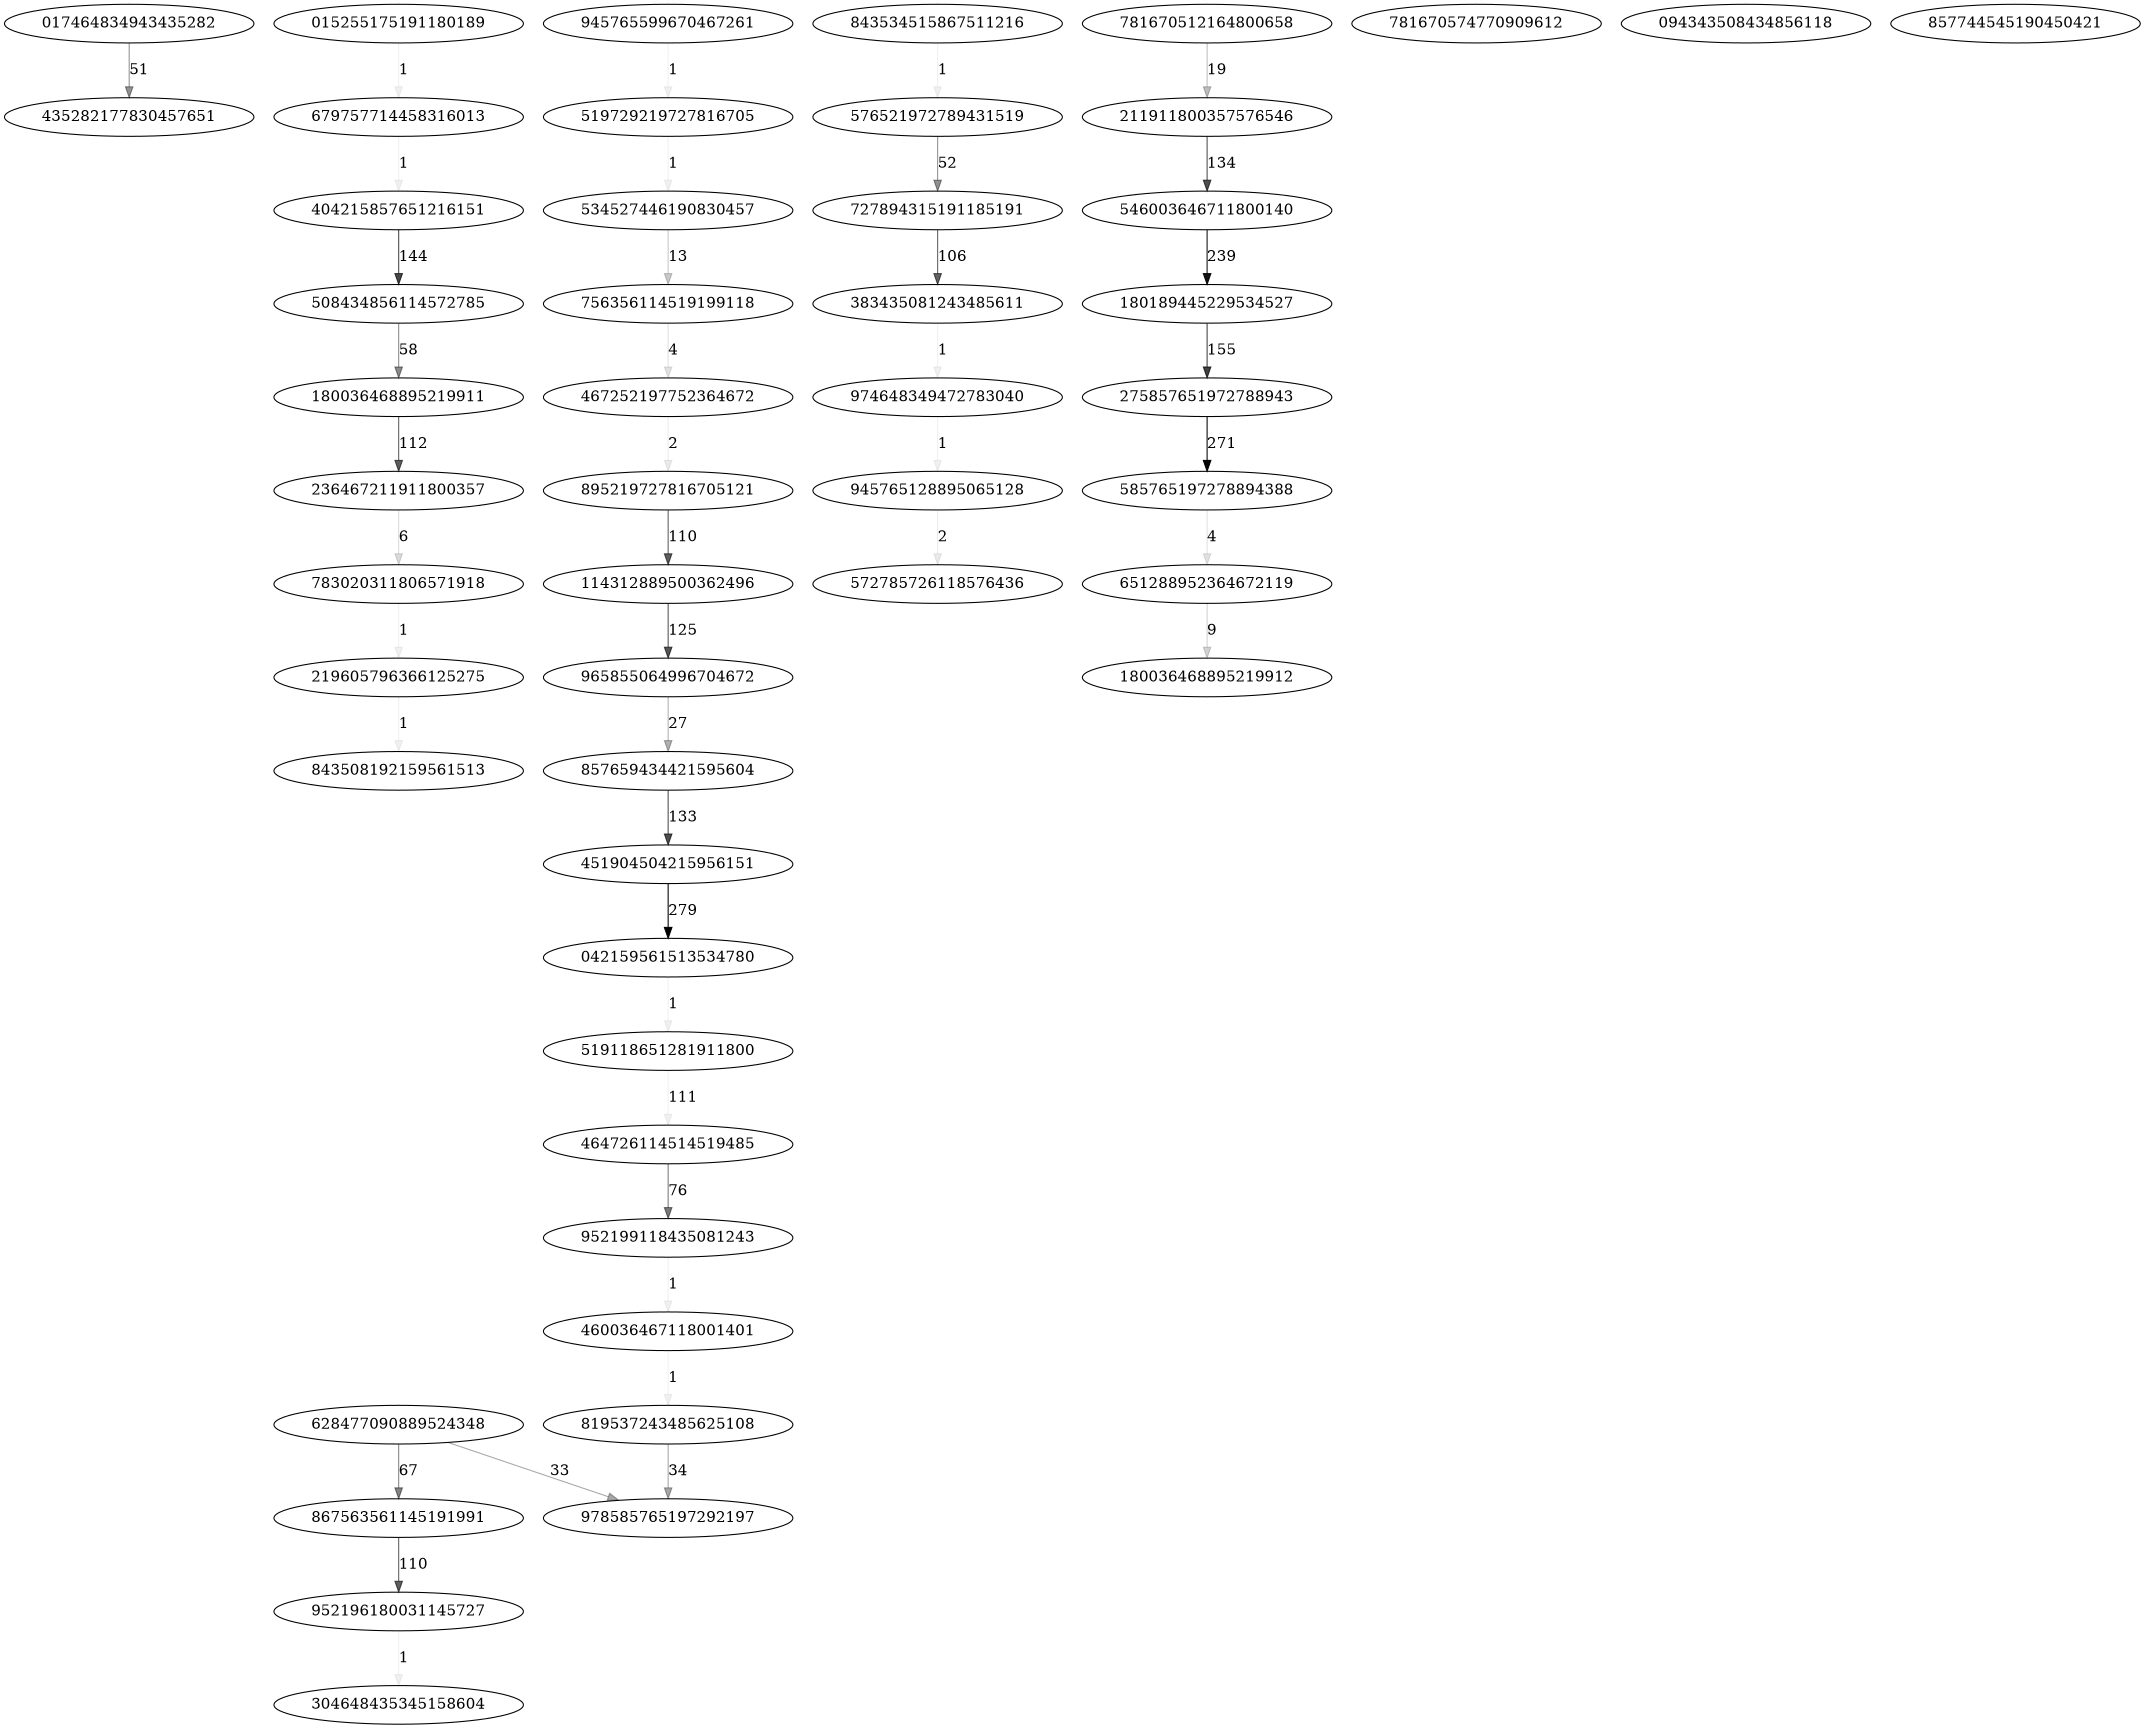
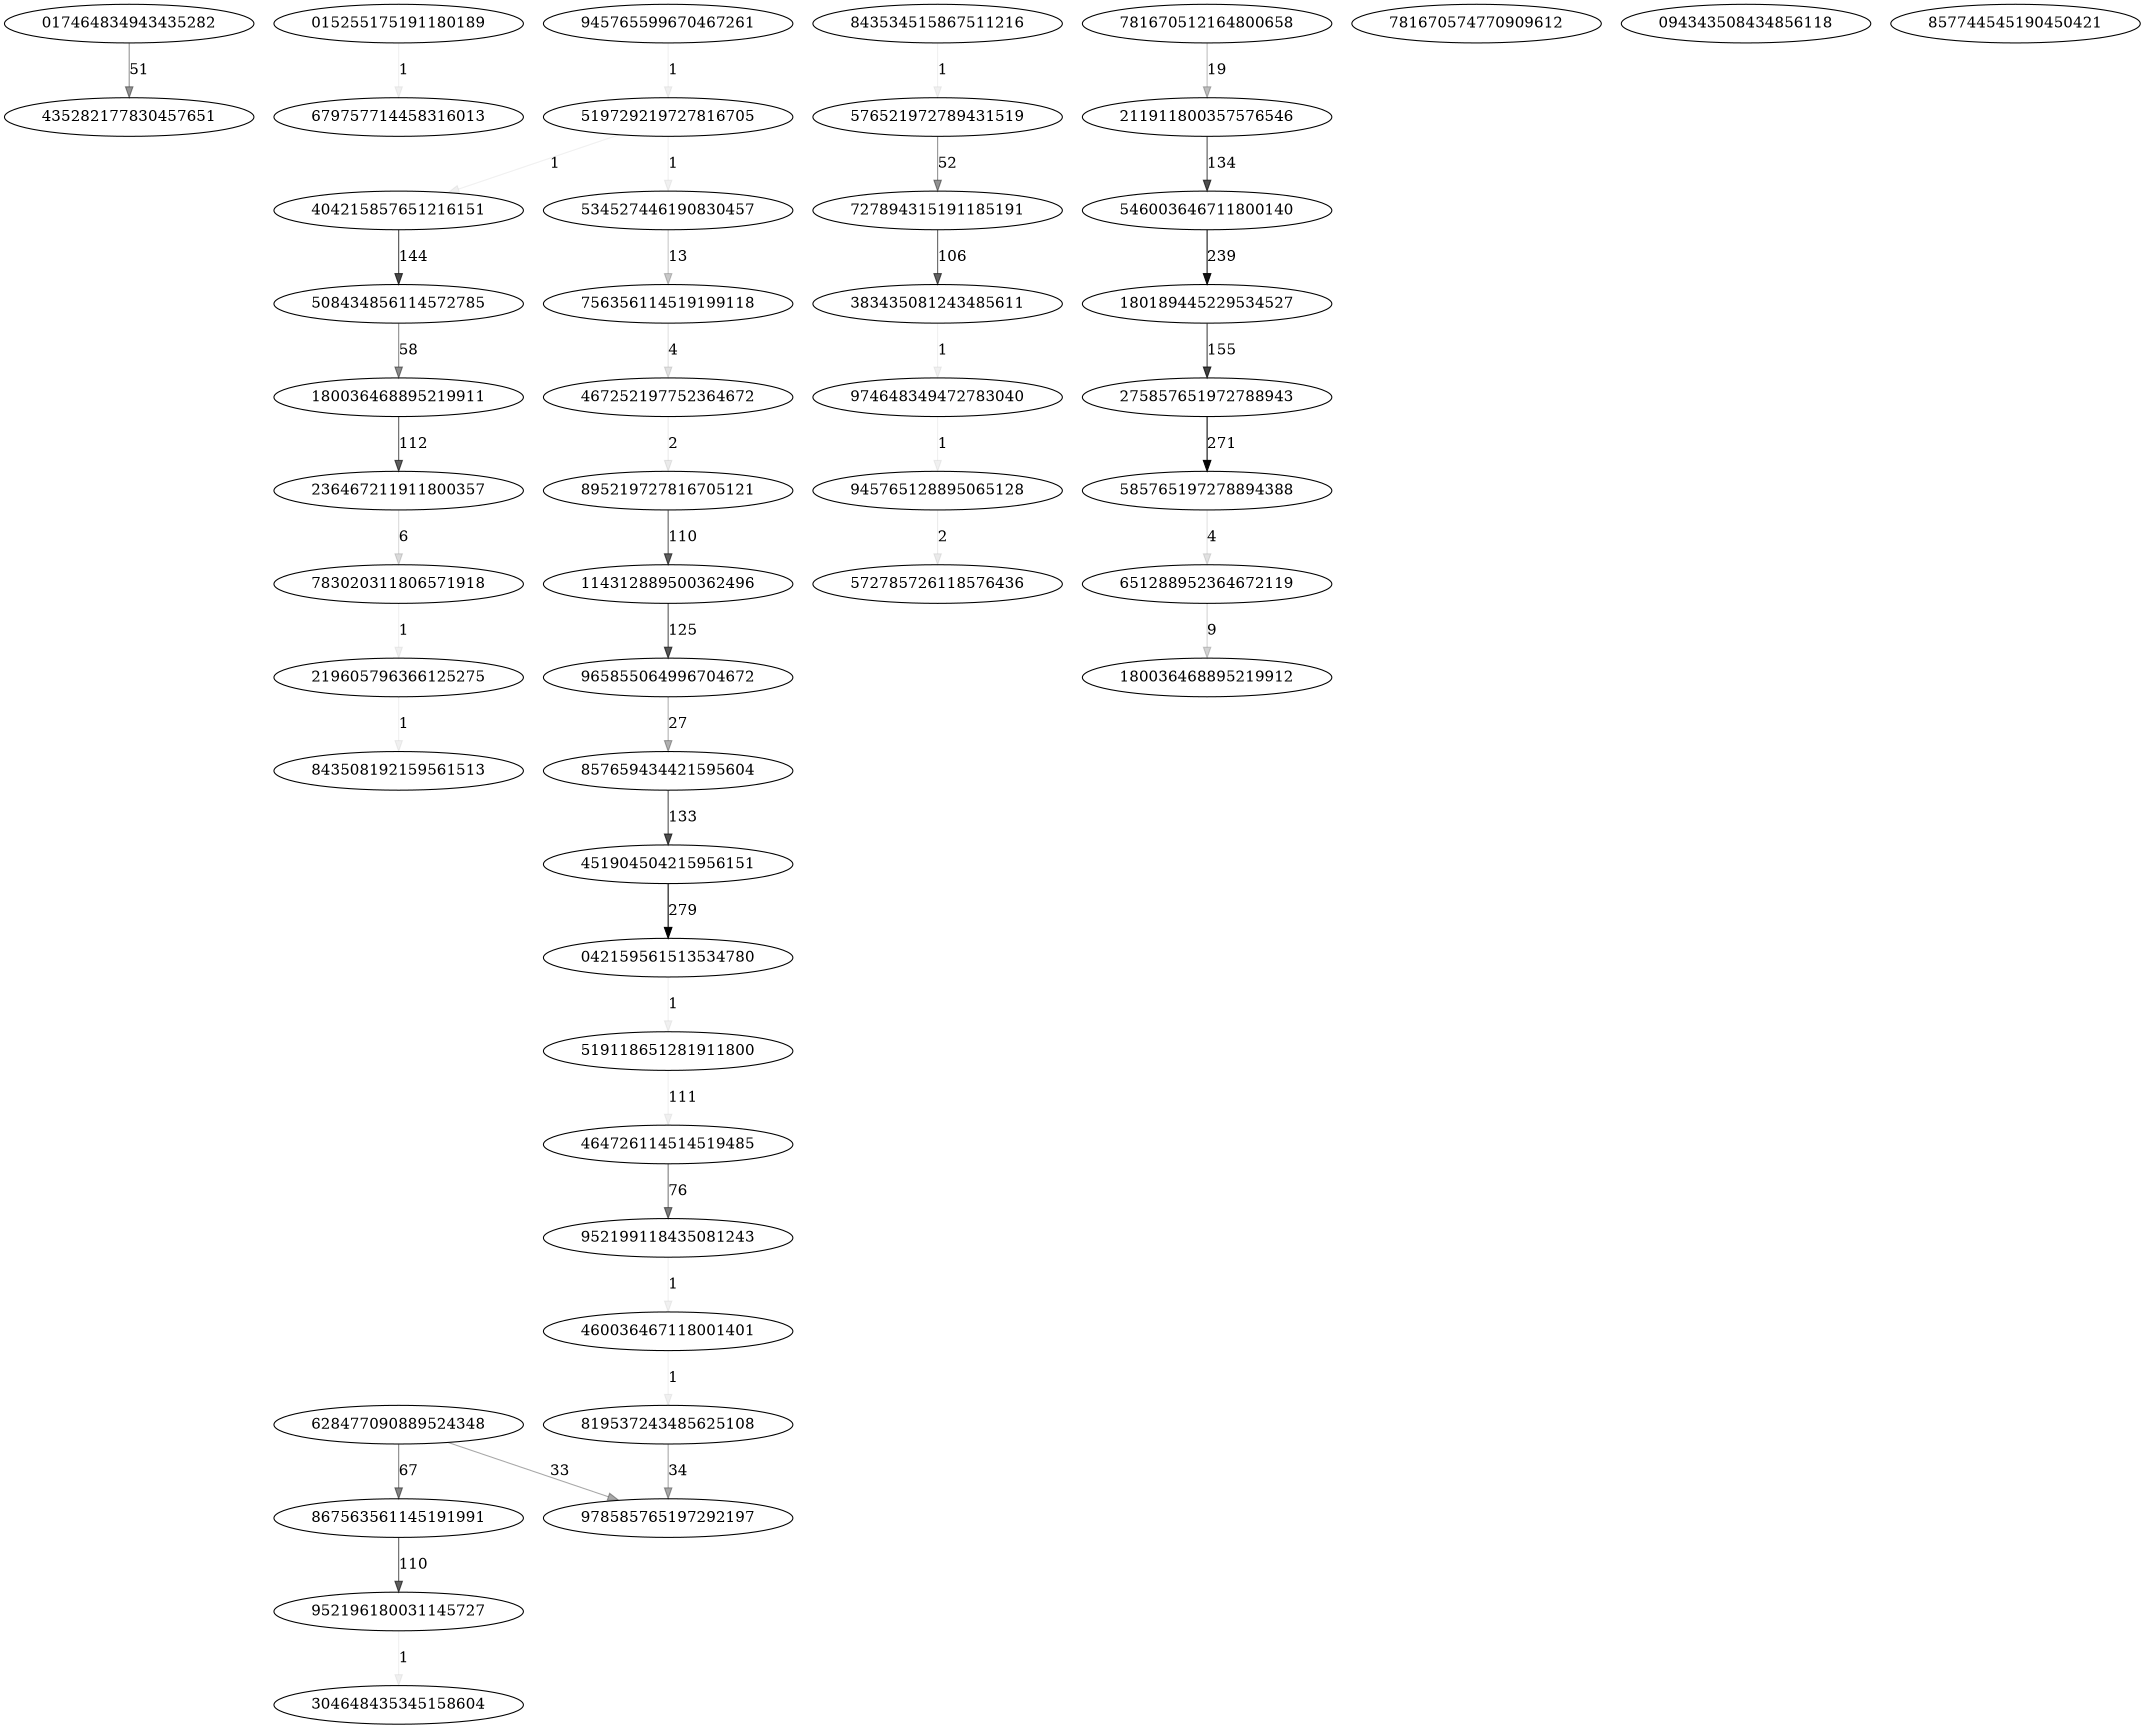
edge "679757714458316013" -> "404215857651216151": now "519729219727816705" -> "404215857651216151"
